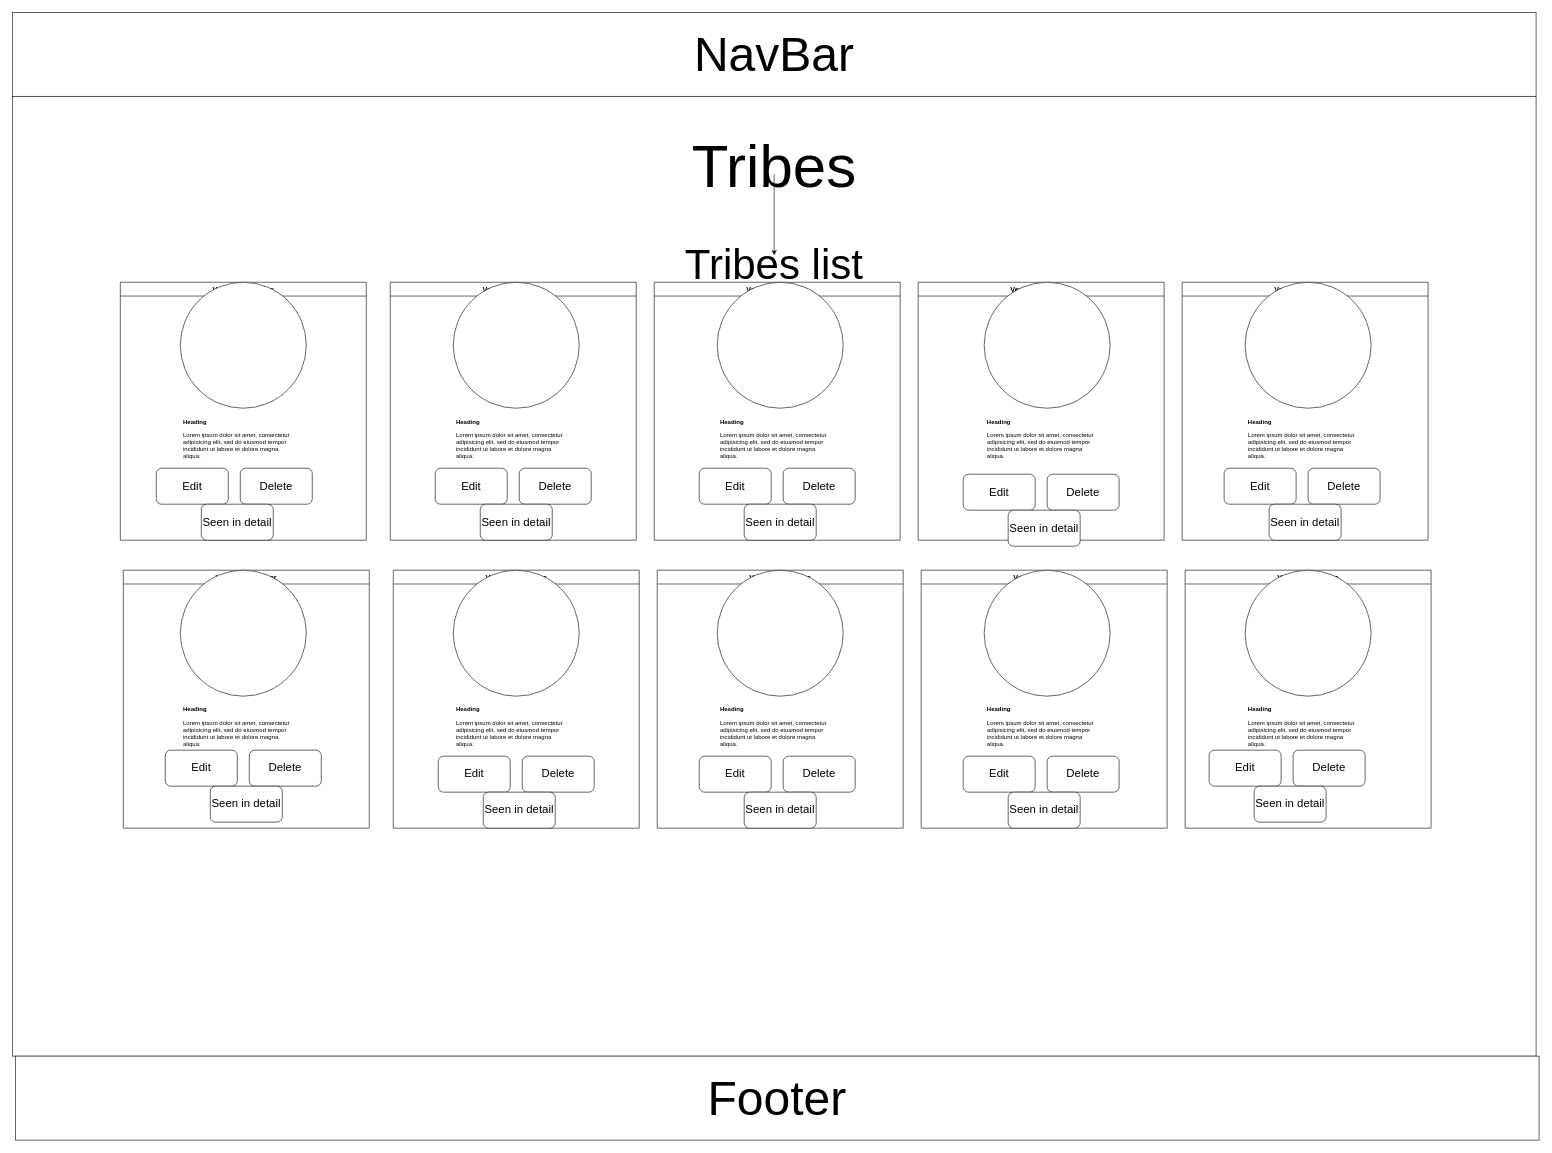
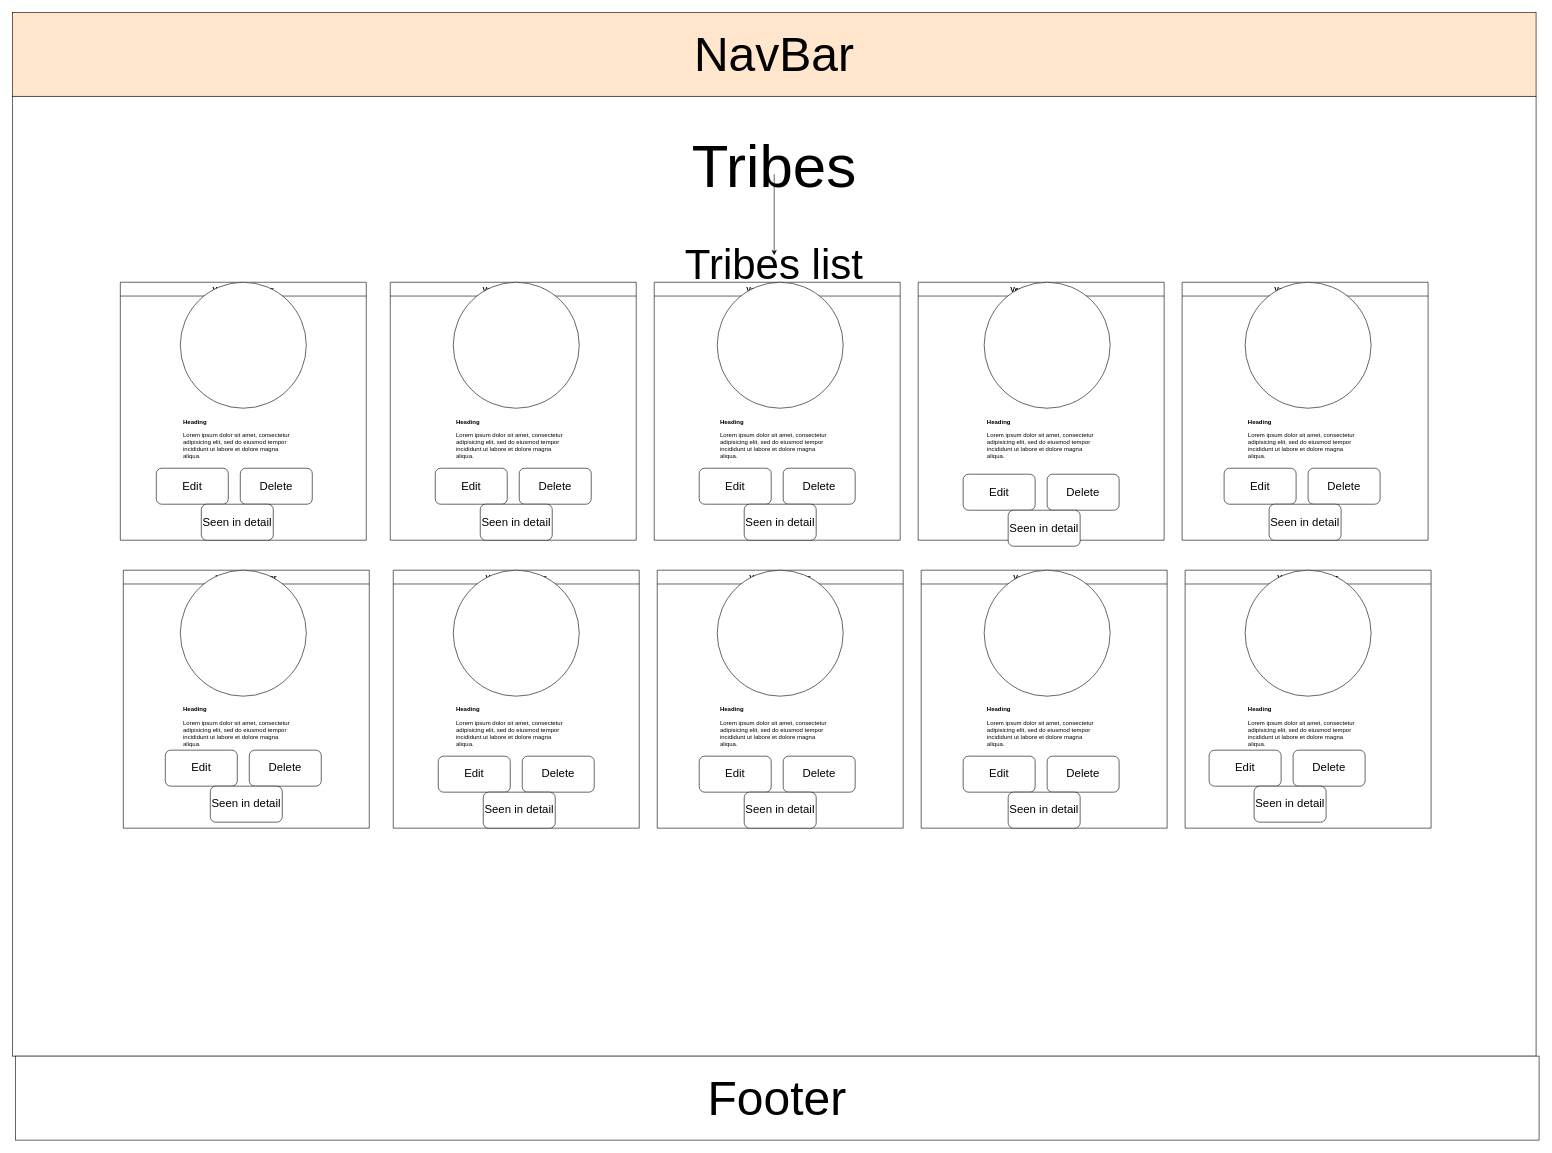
node "NavBar": fillcolor #ffffff -> #ffe6cc
